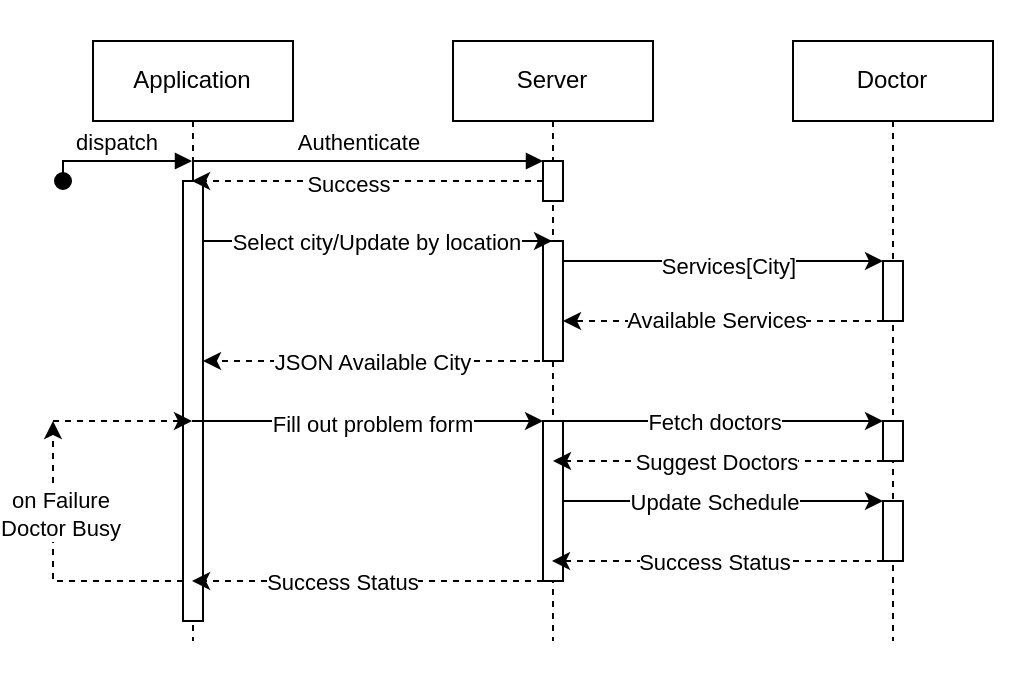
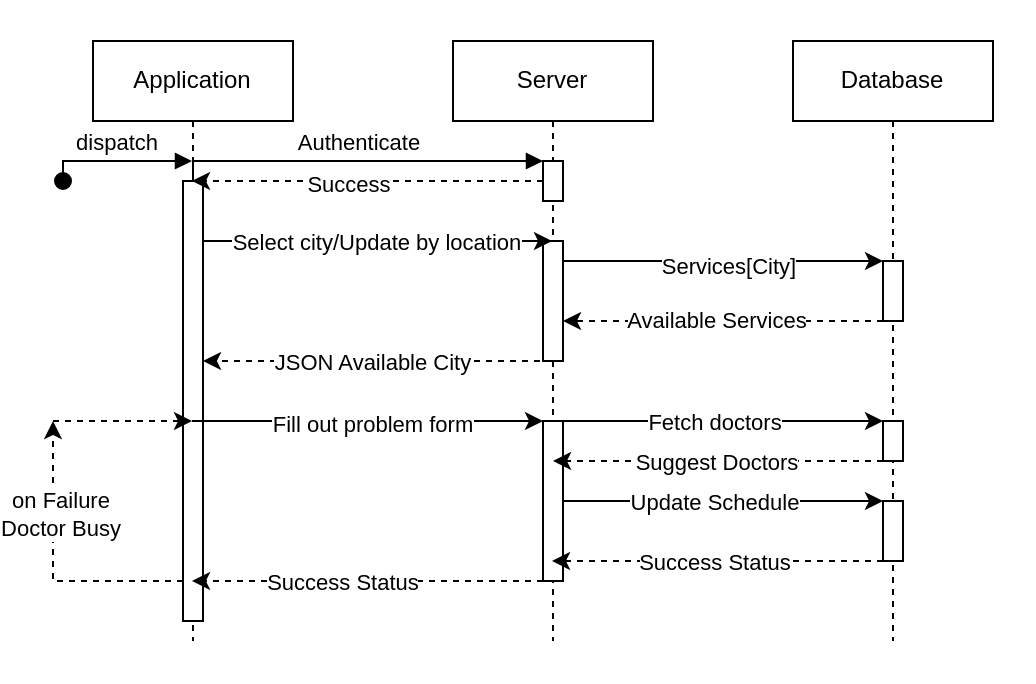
node "Doctor": label "Doctor" -> "Database"
